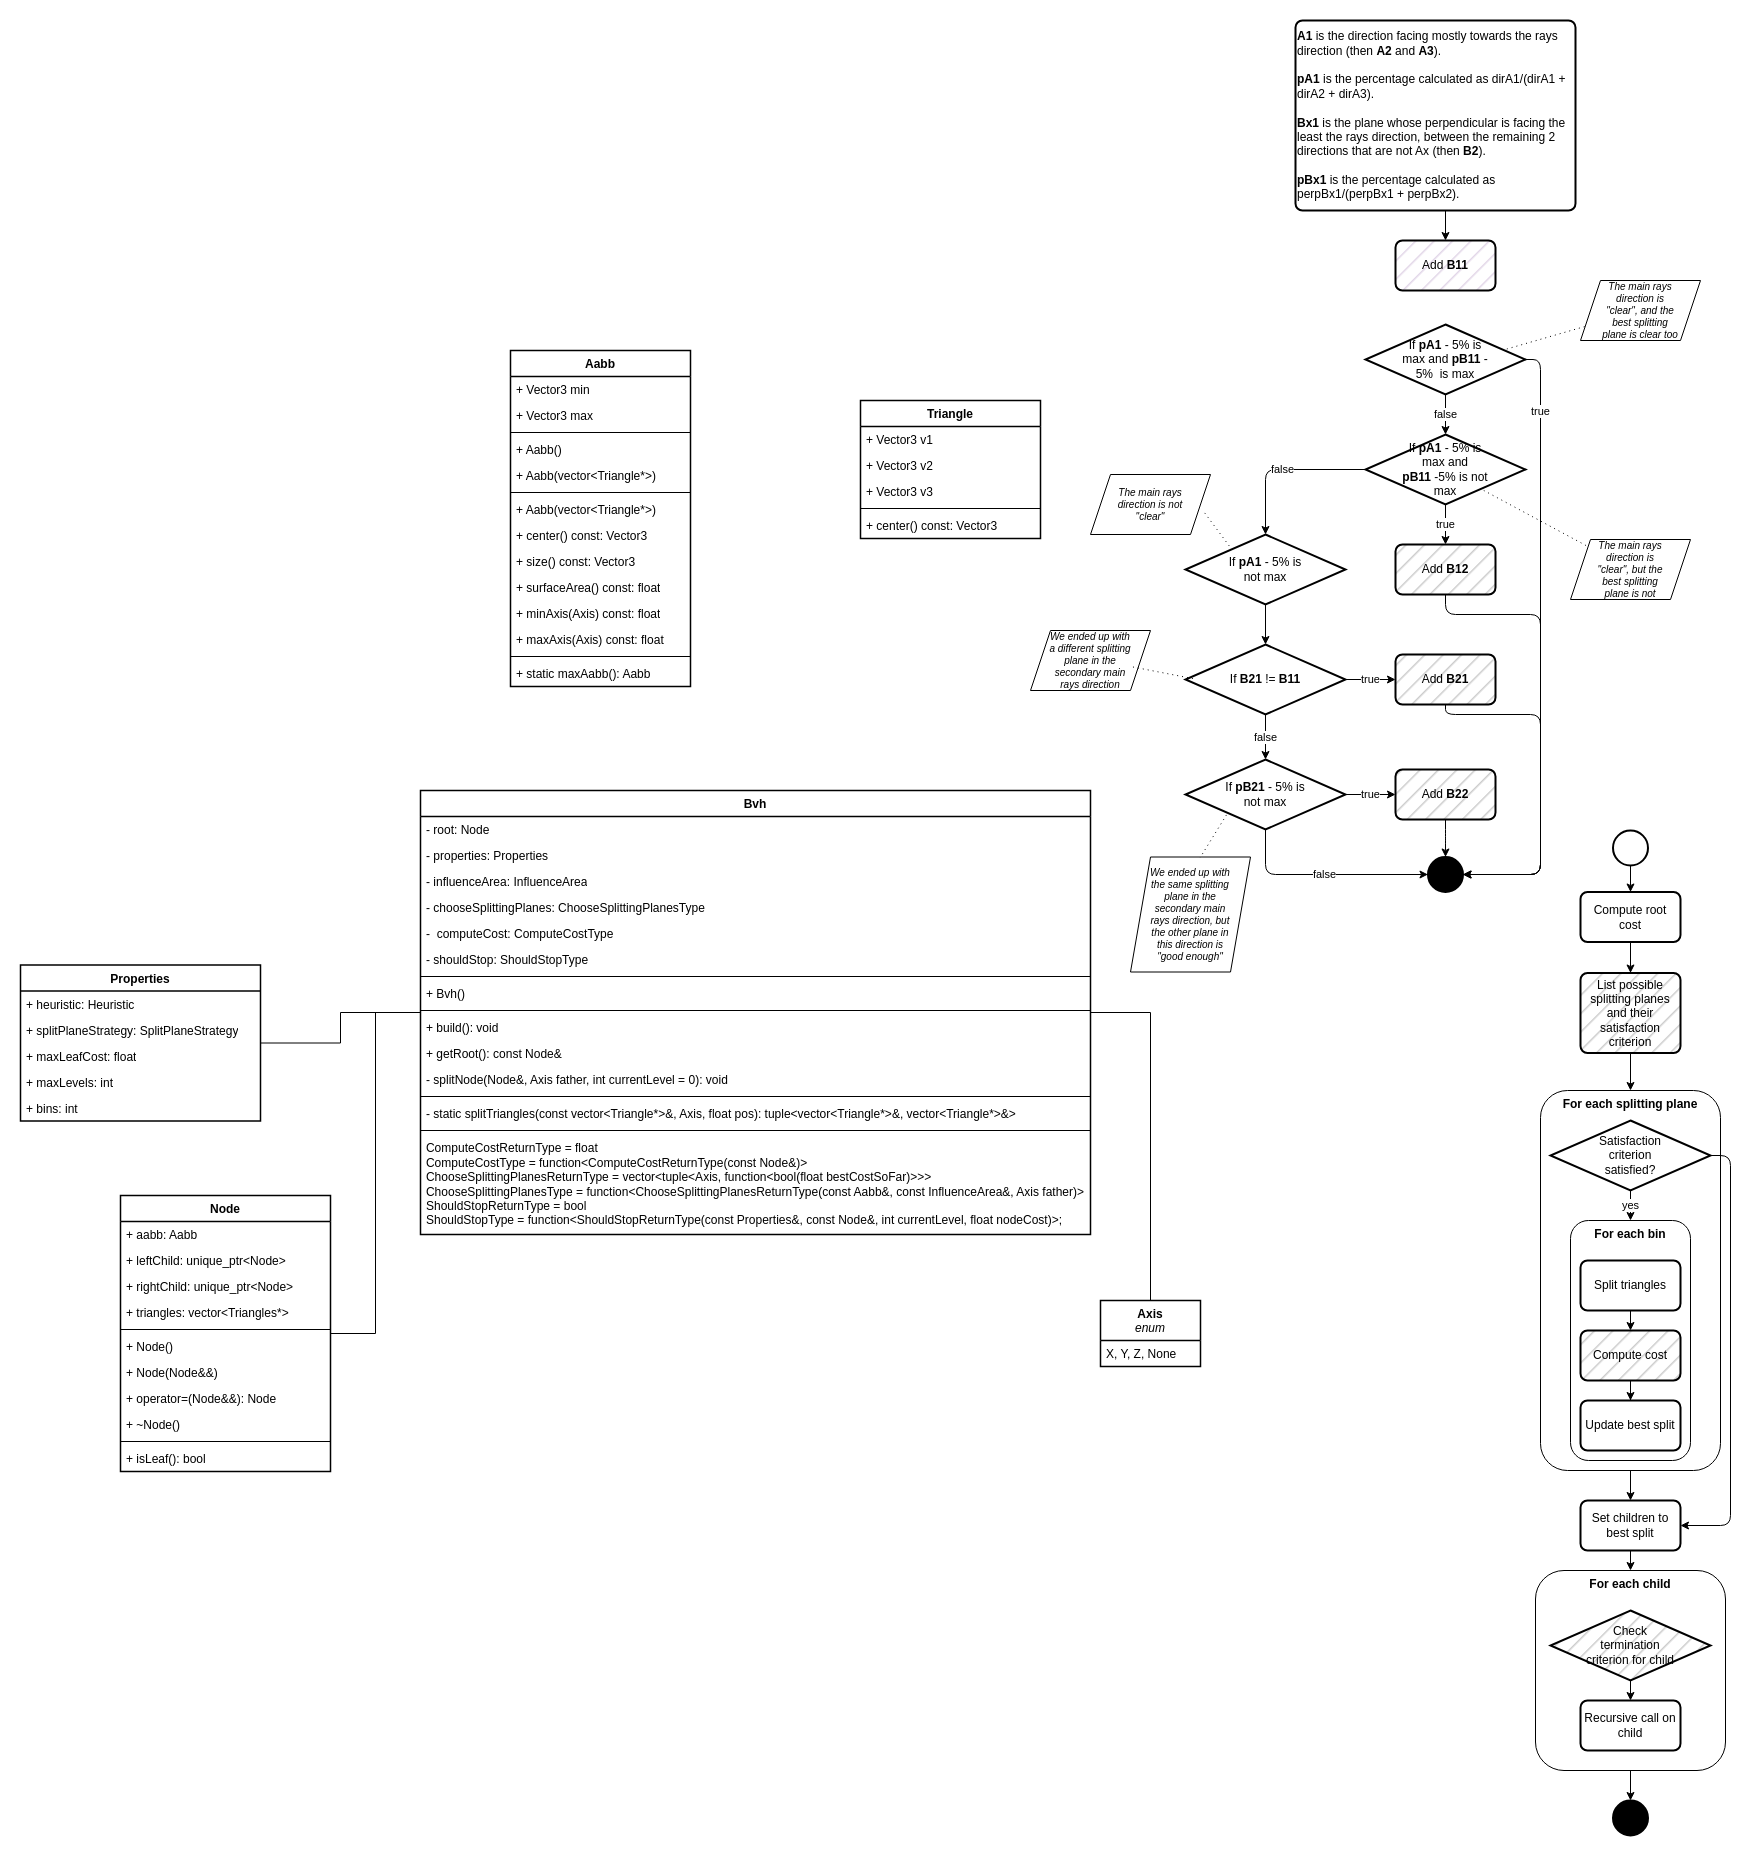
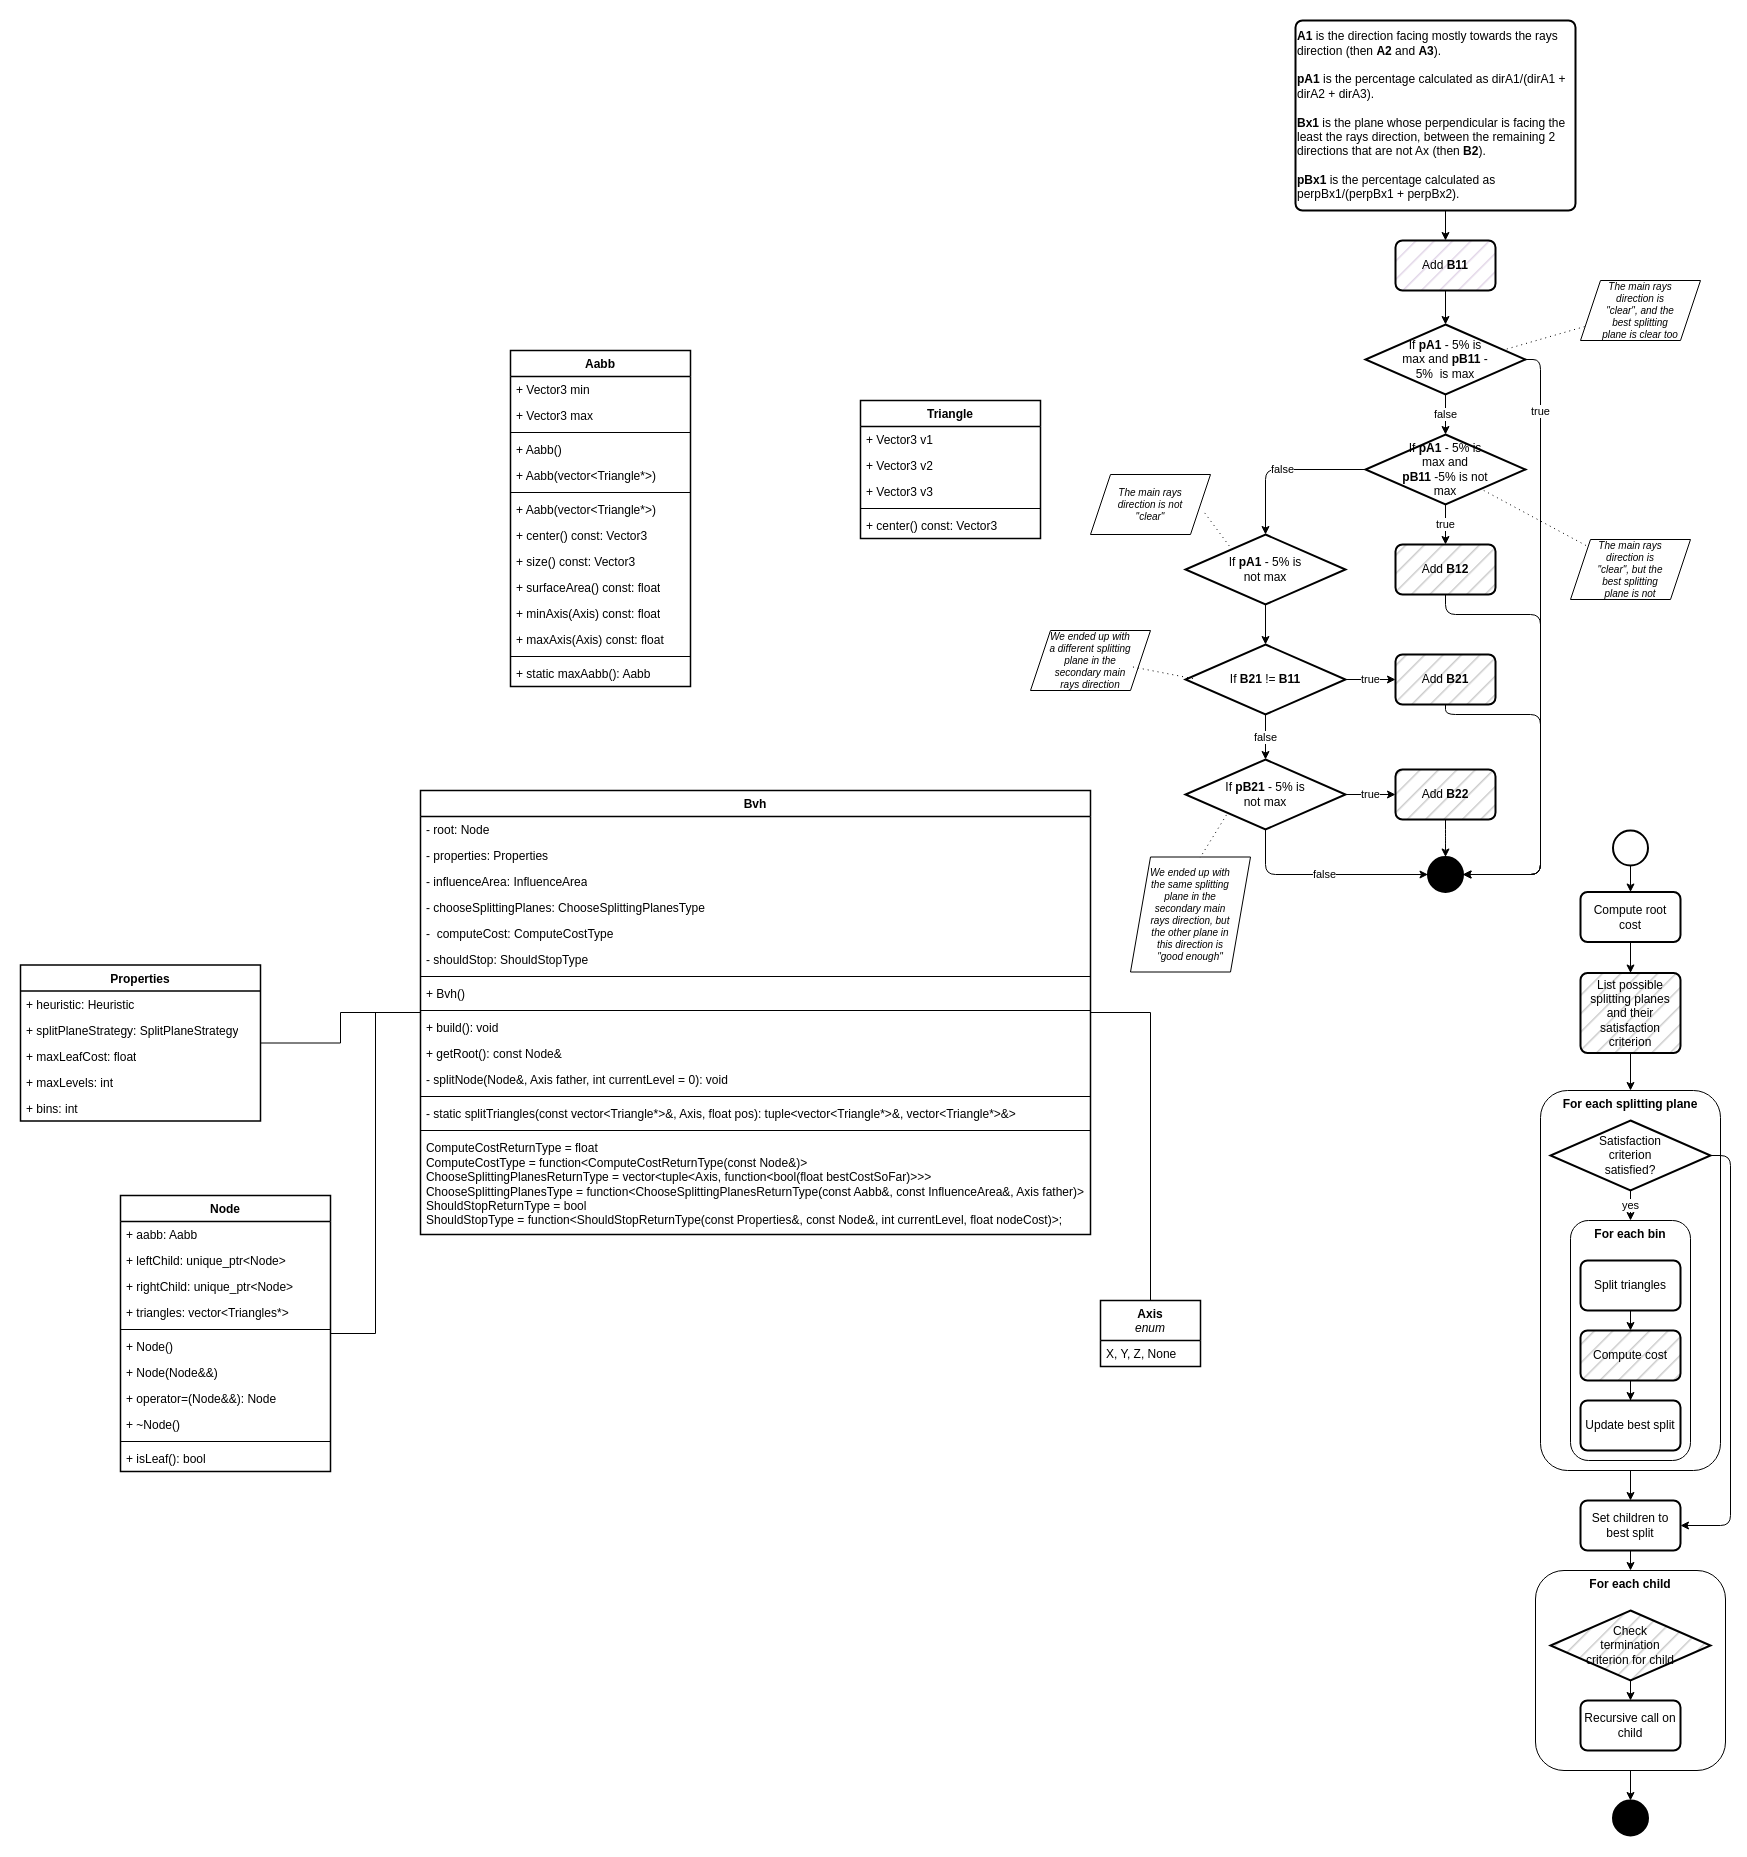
edge "Add B11" -> "If pA1 - 5% is max and pB11 - 5% is max": added
